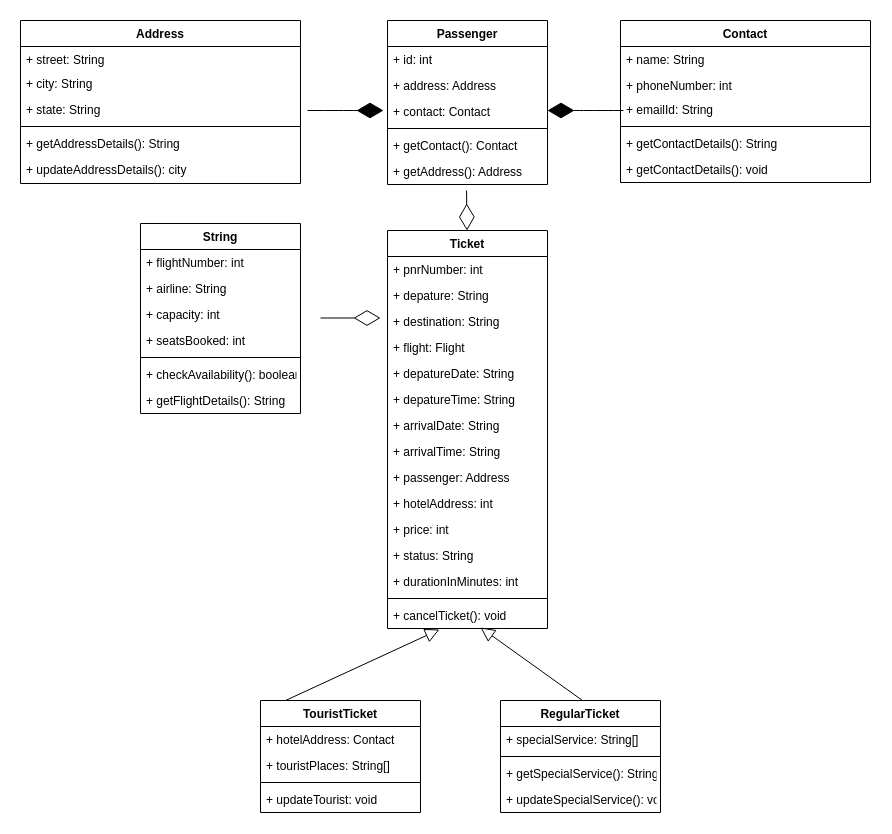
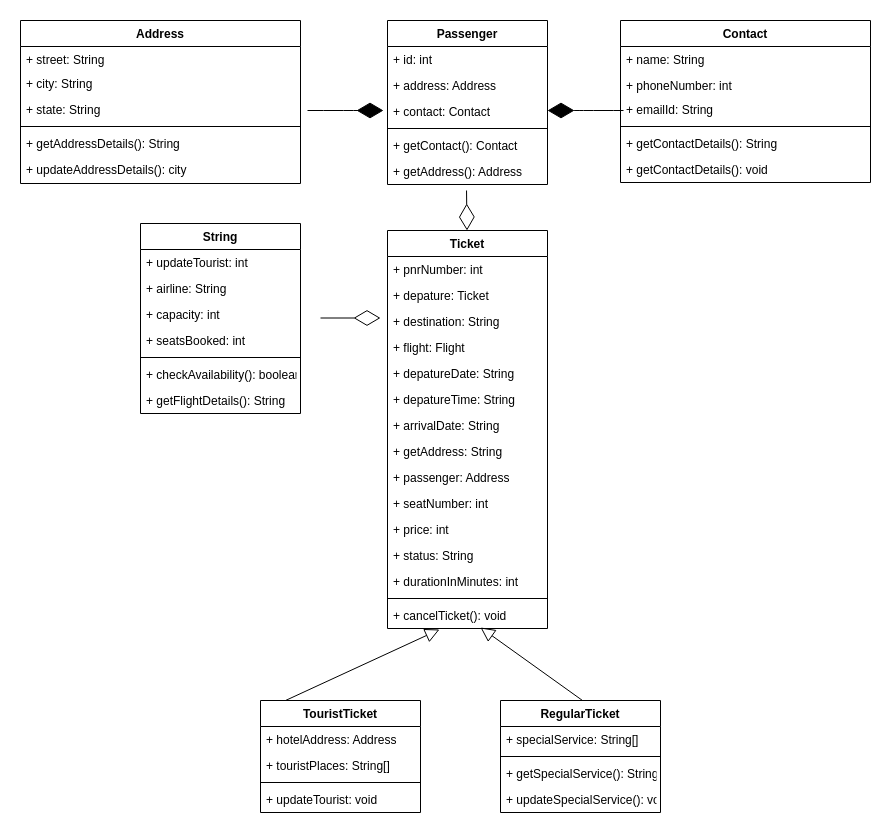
node "+ flightNumber: int": label "+ flightNumber: int" -> "+ updateTourist: int"
node "+ depature: String": label "+ depature: String" -> "+ depature: Ticket"
node "+ arrivalTime: String": label "+ arrivalTime: String" -> "+ getAddress: String"
node "+ hotelAddress: int": label "+ hotelAddress: int" -> "+ seatNumber: int"
node "+ hotelAddress: Contact": label "+ hotelAddress: Contact" -> "+ hotelAddress: Address"
